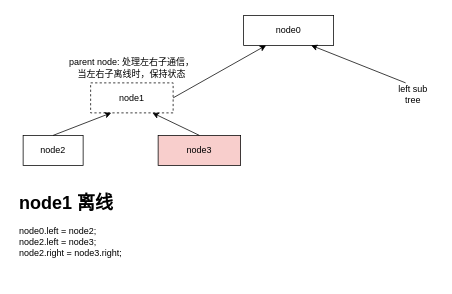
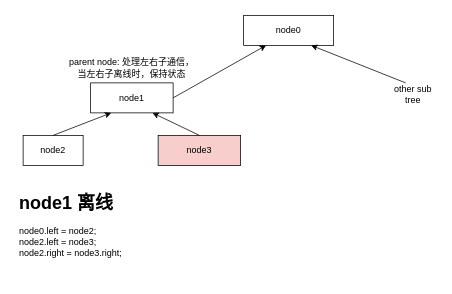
node "left sub tree": label "left sub tree" -> "other sub tree"
node "node1": style dashed -> solid
